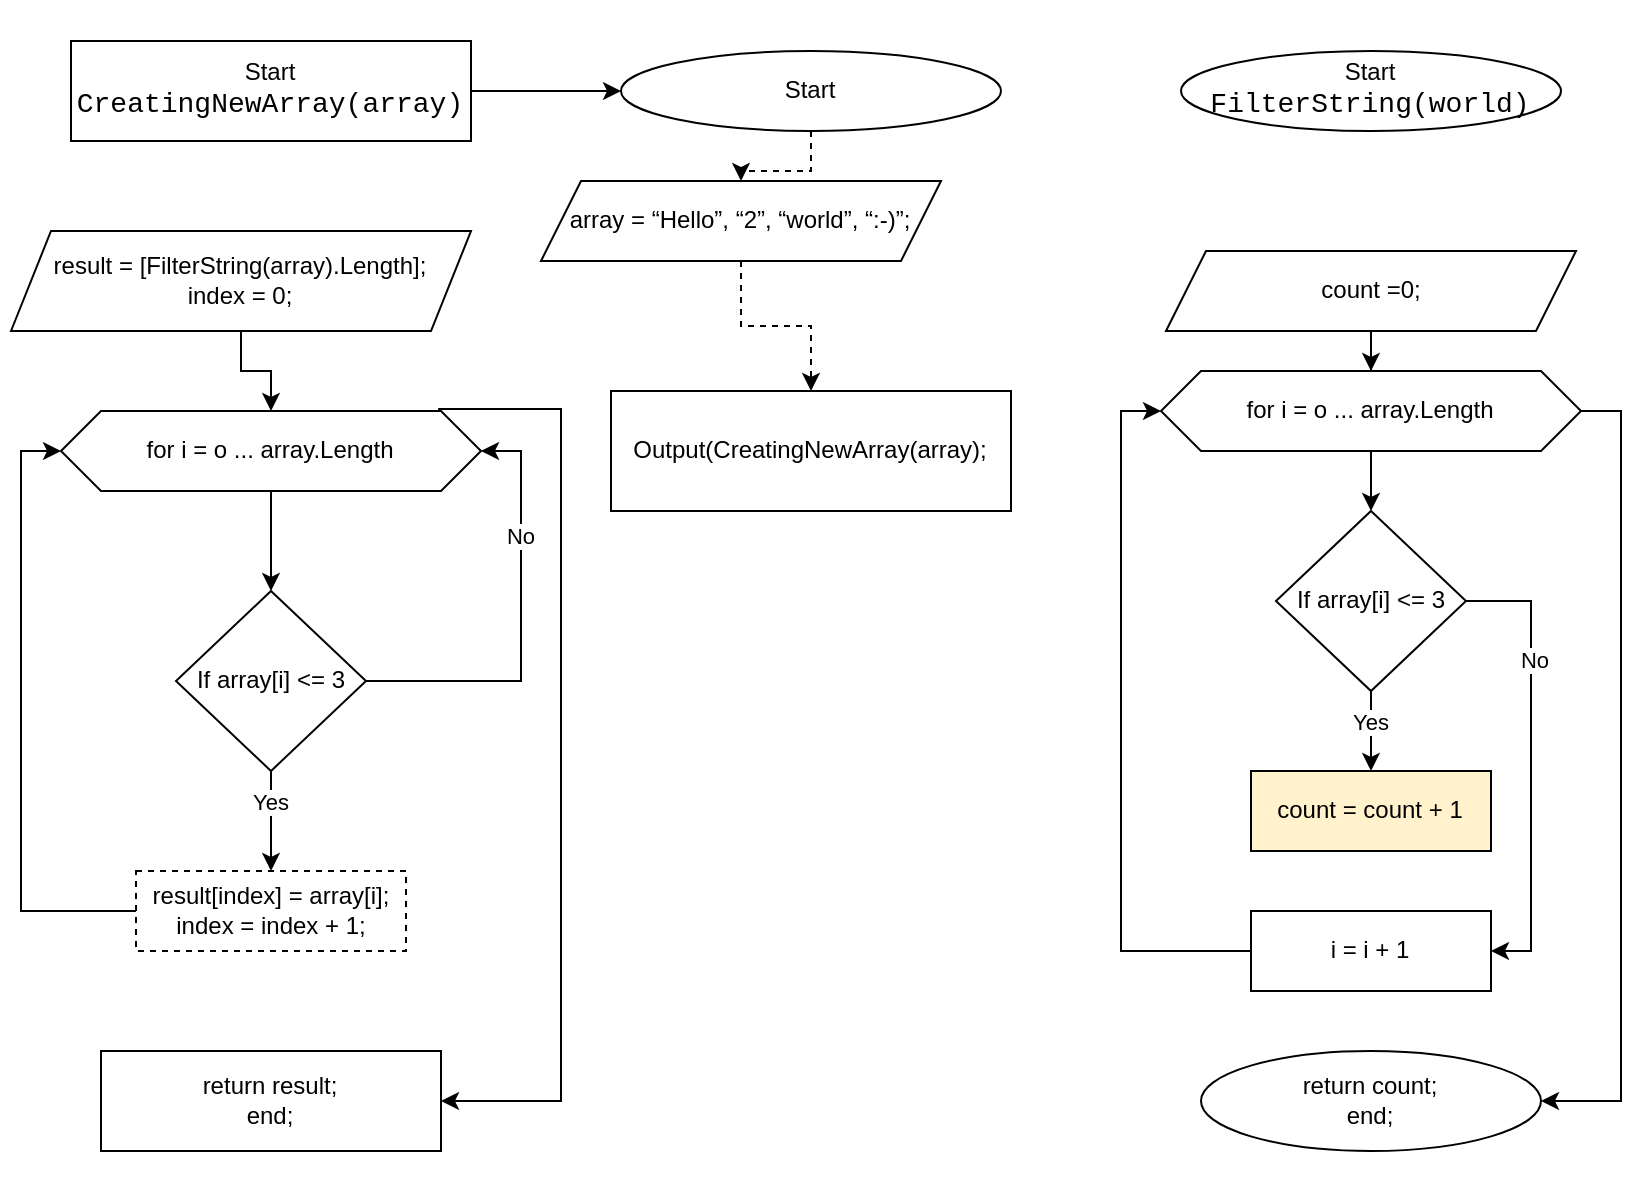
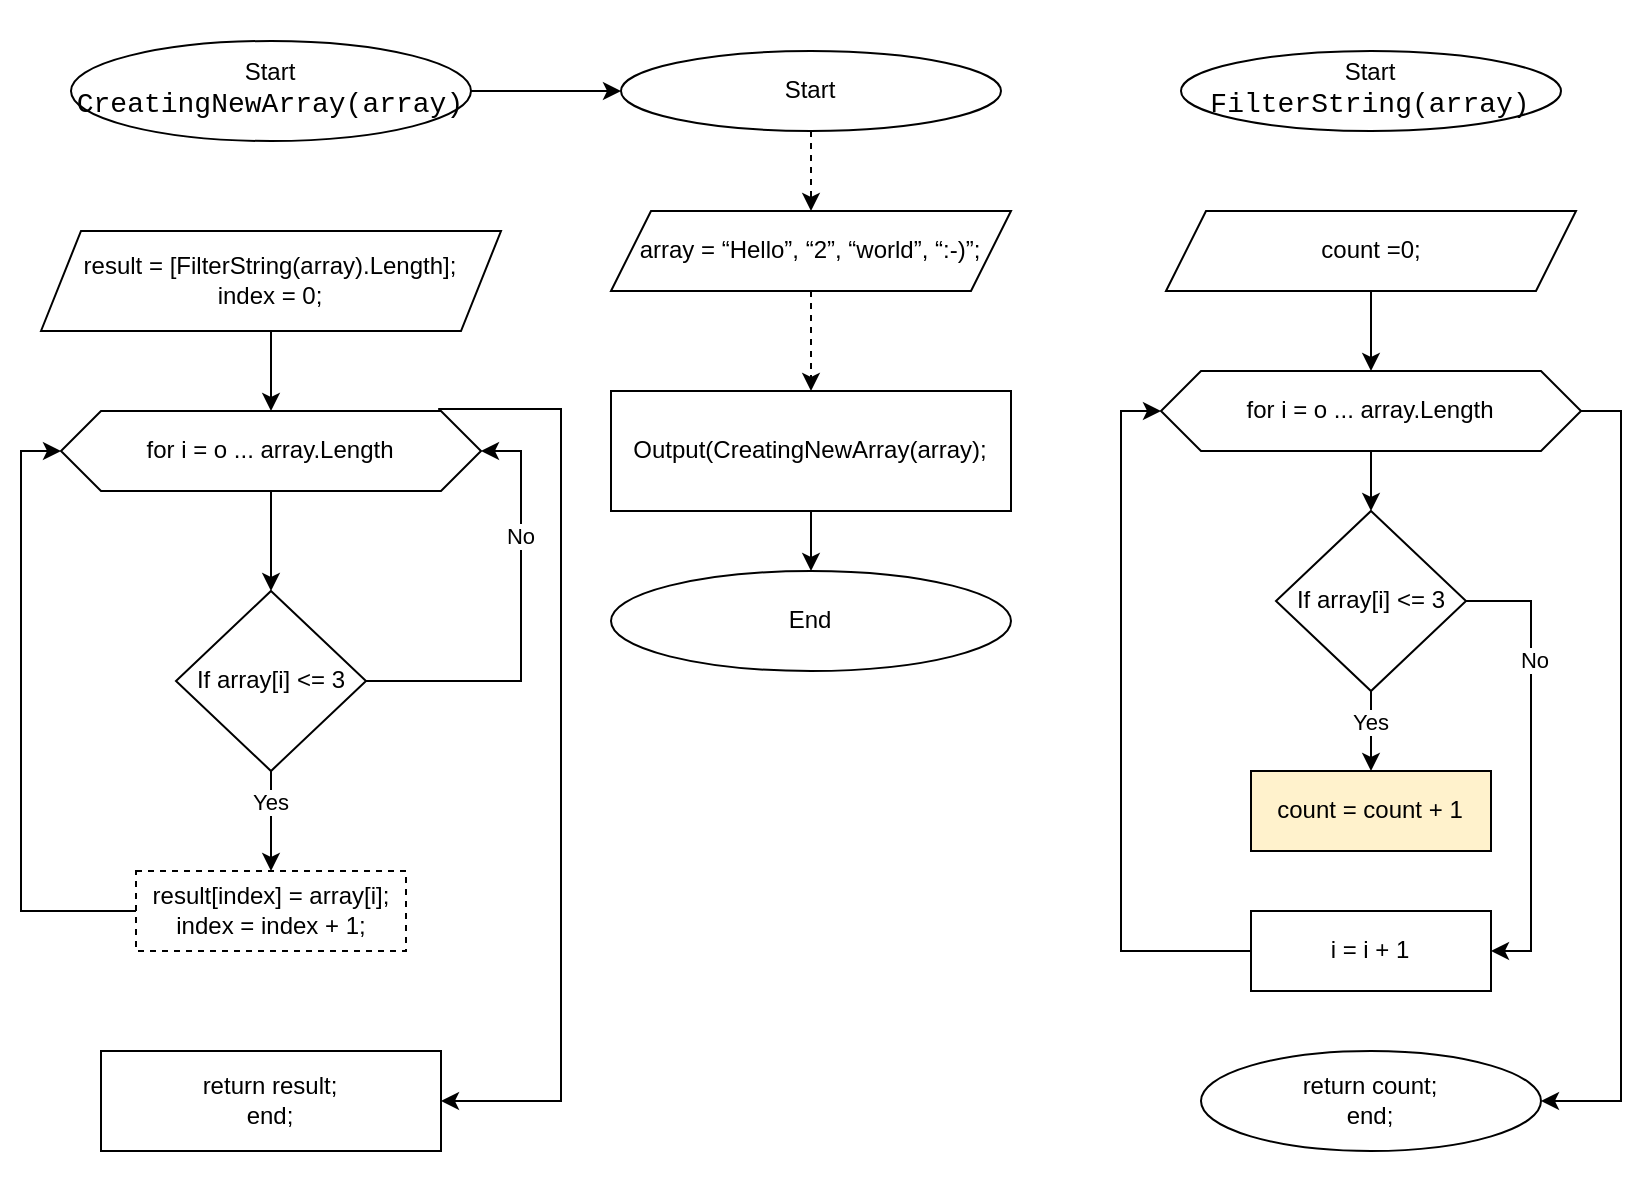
node "Start CreatingNewArray(array)": shape rectangle -> ellipse
node "Start FilterString(world)": label "Start FilterString(world)" -> "Start FilterString(array)"
node "array = “Hello”, “2”, “world”, “:-)”;": moved (741, 221) -> (811, 251)
node "result = [FilterString(array).Length]; index = 0;": moved (241, 281) -> (271, 281)
node "count =0;": moved (1371, 291) -> (1371, 251)
edge "Output(CreatingNewArray(array);" -> "End": added
node "End": added
